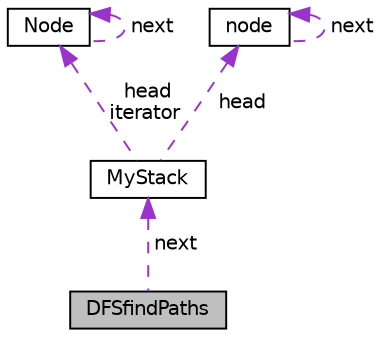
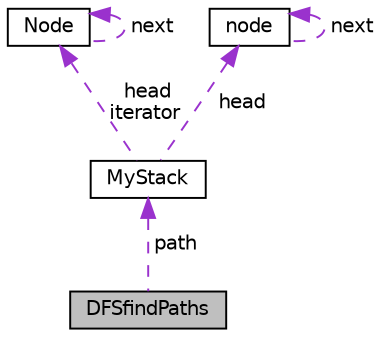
edge "DFSfindPaths" -> "MyStack": label " next" -> " path"
